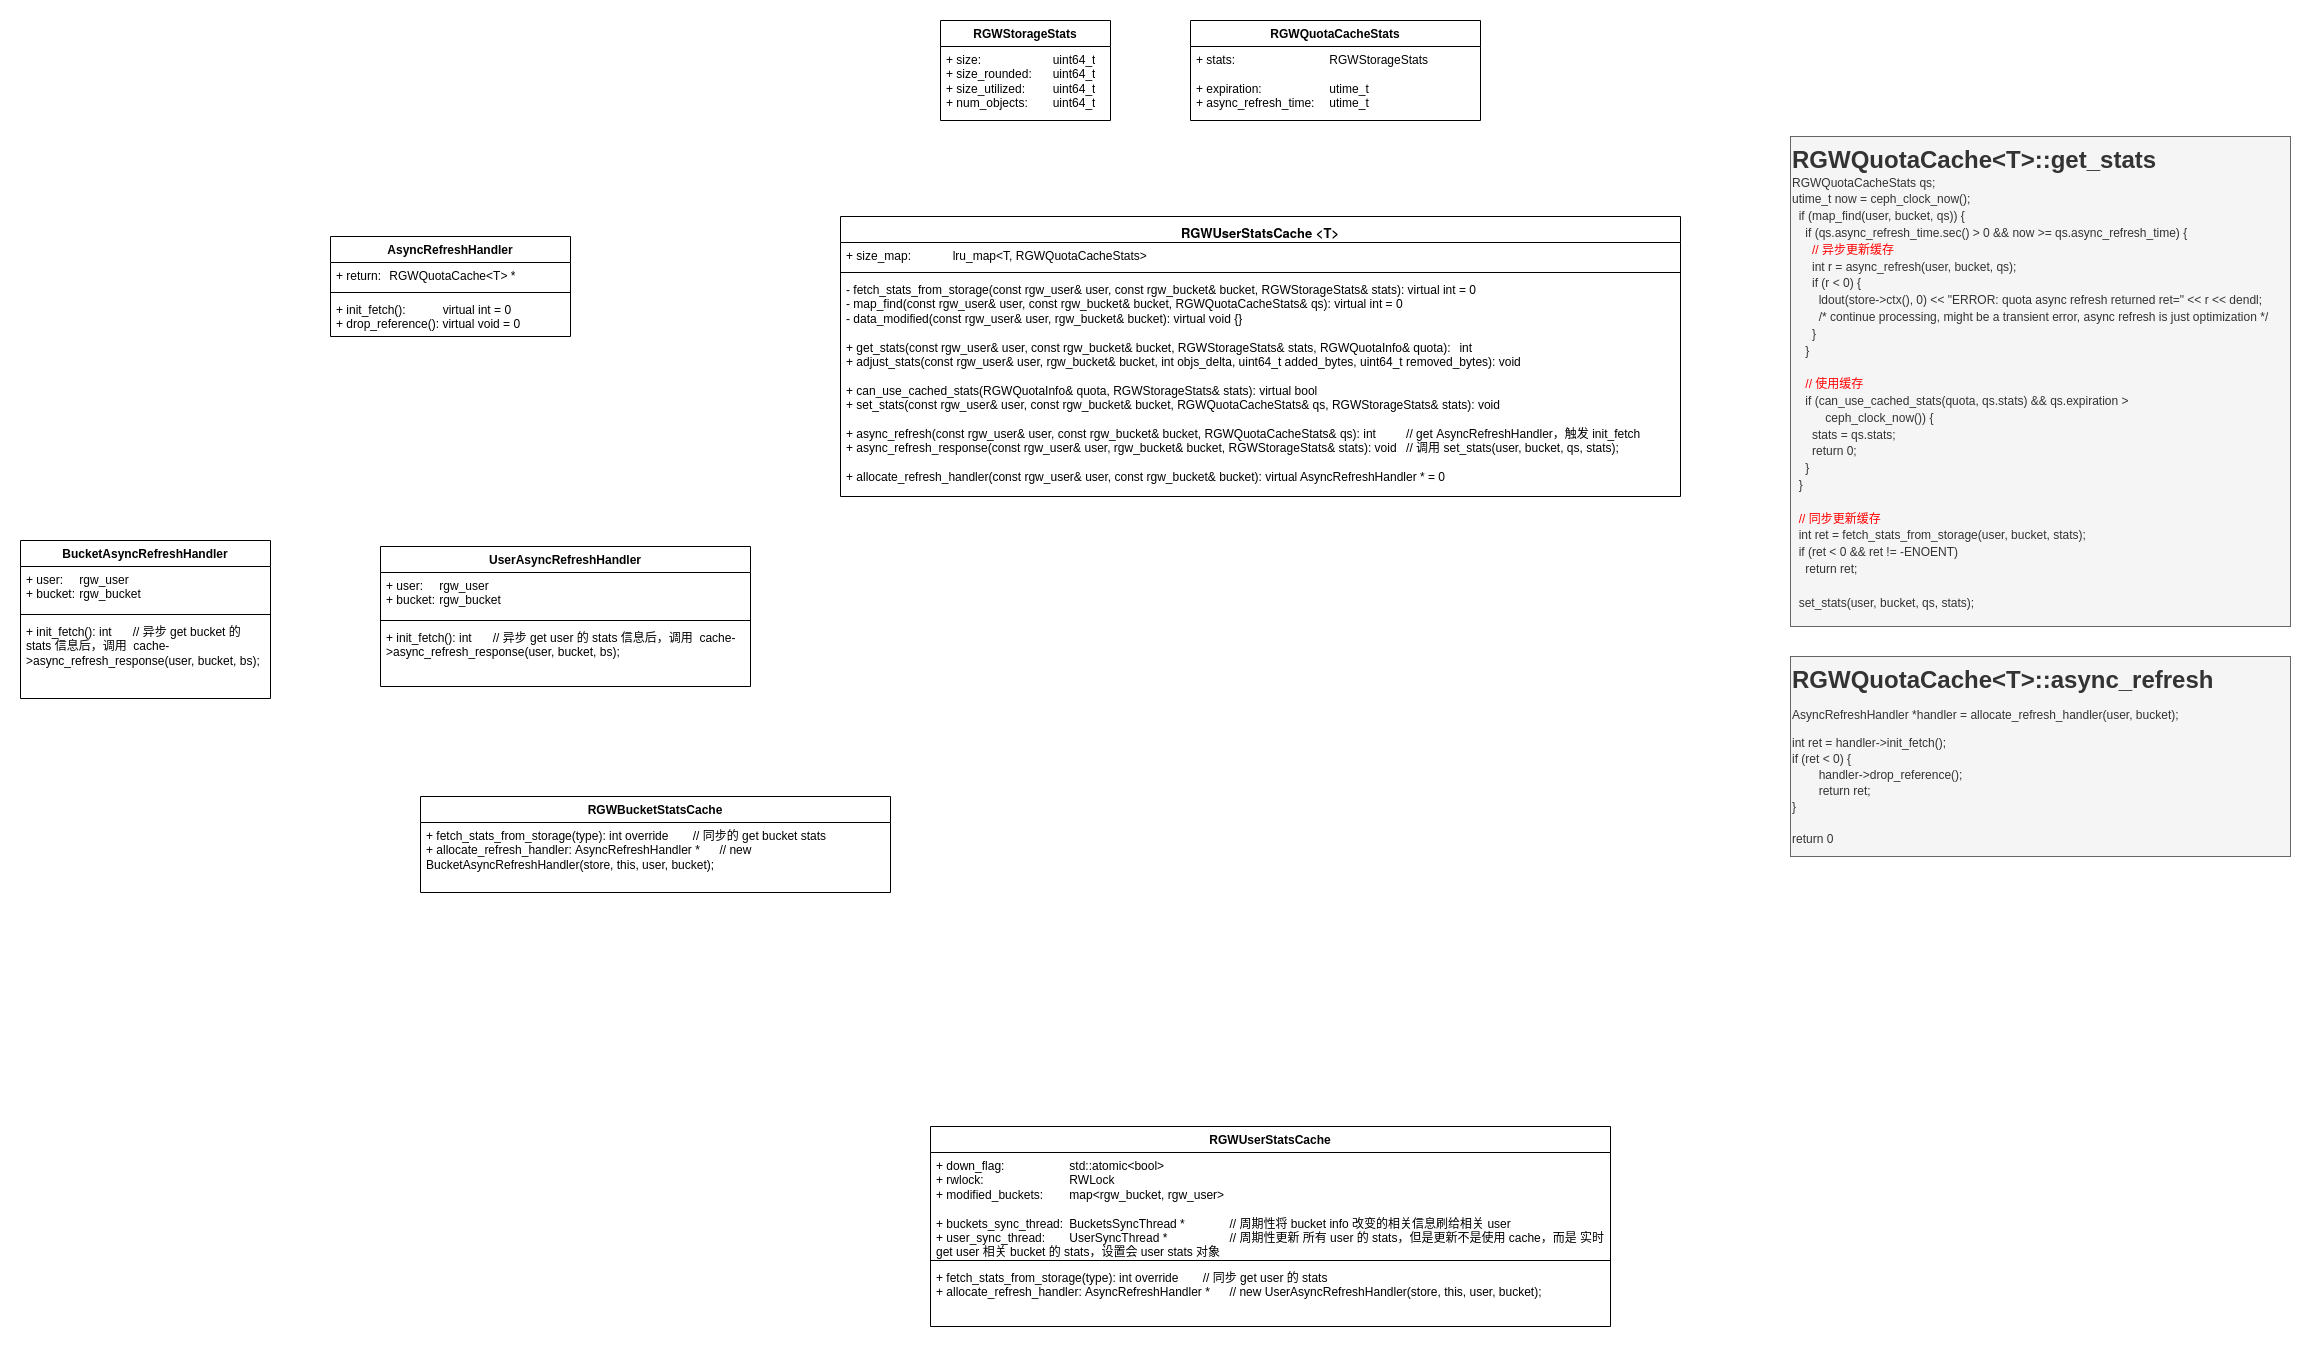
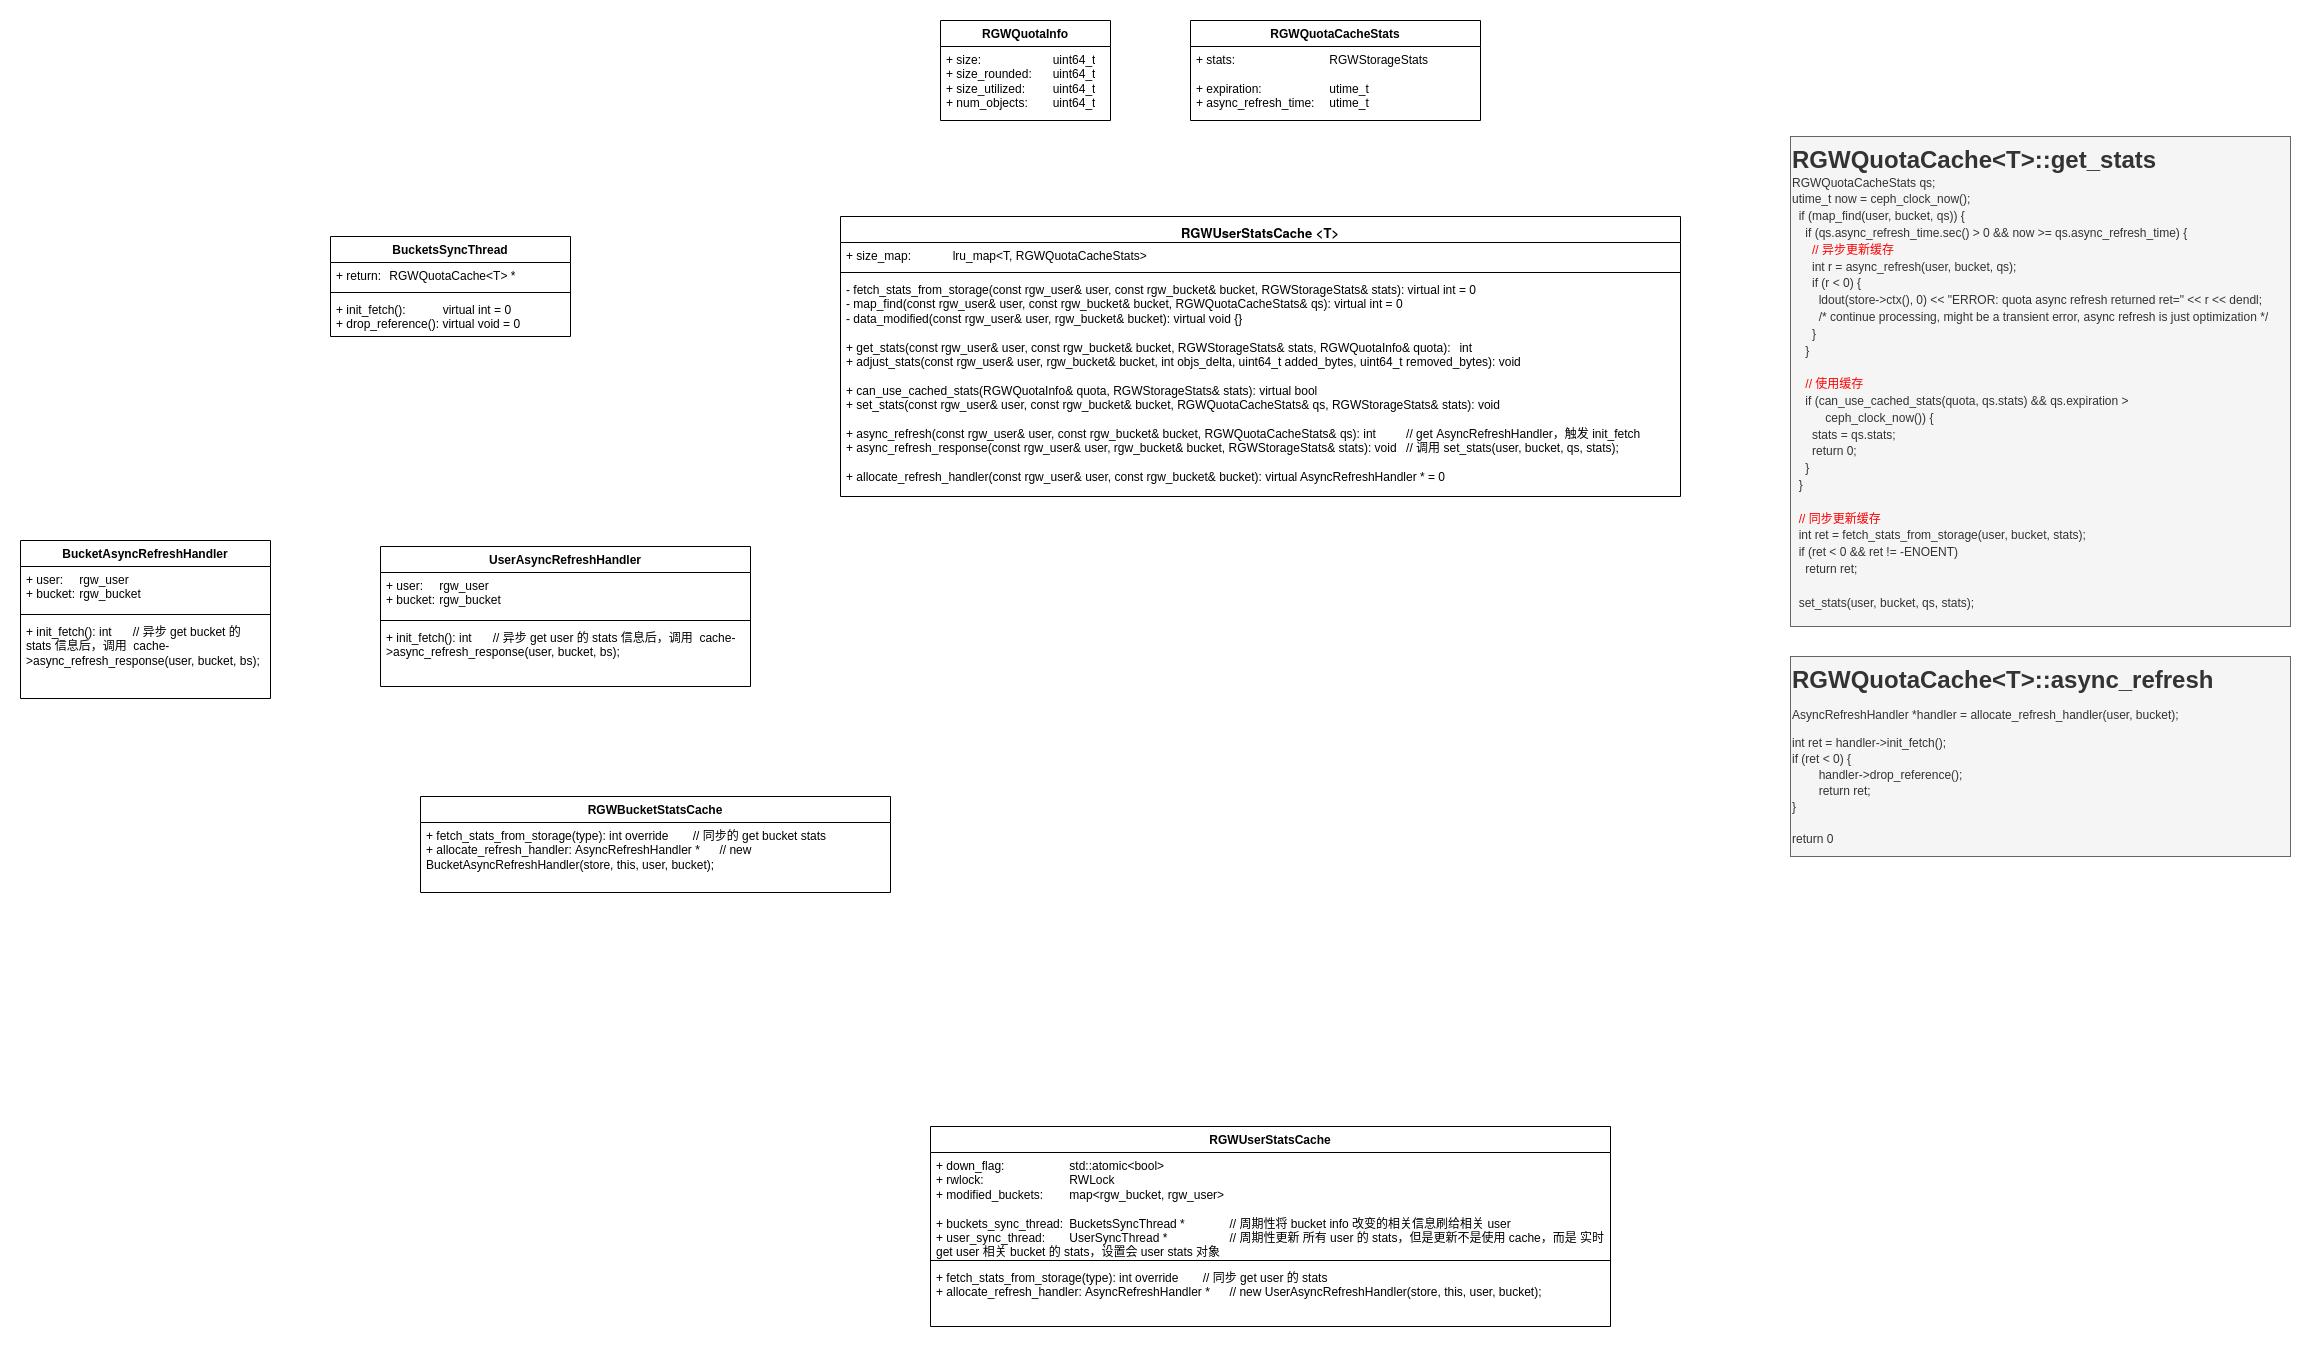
node "RGWStorageStats": label "RGWStorageStats" -> "RGWQuotaInfo"
node "AsyncRefreshHandler": label "AsyncRefreshHandler" -> "BucketsSyncThread"
